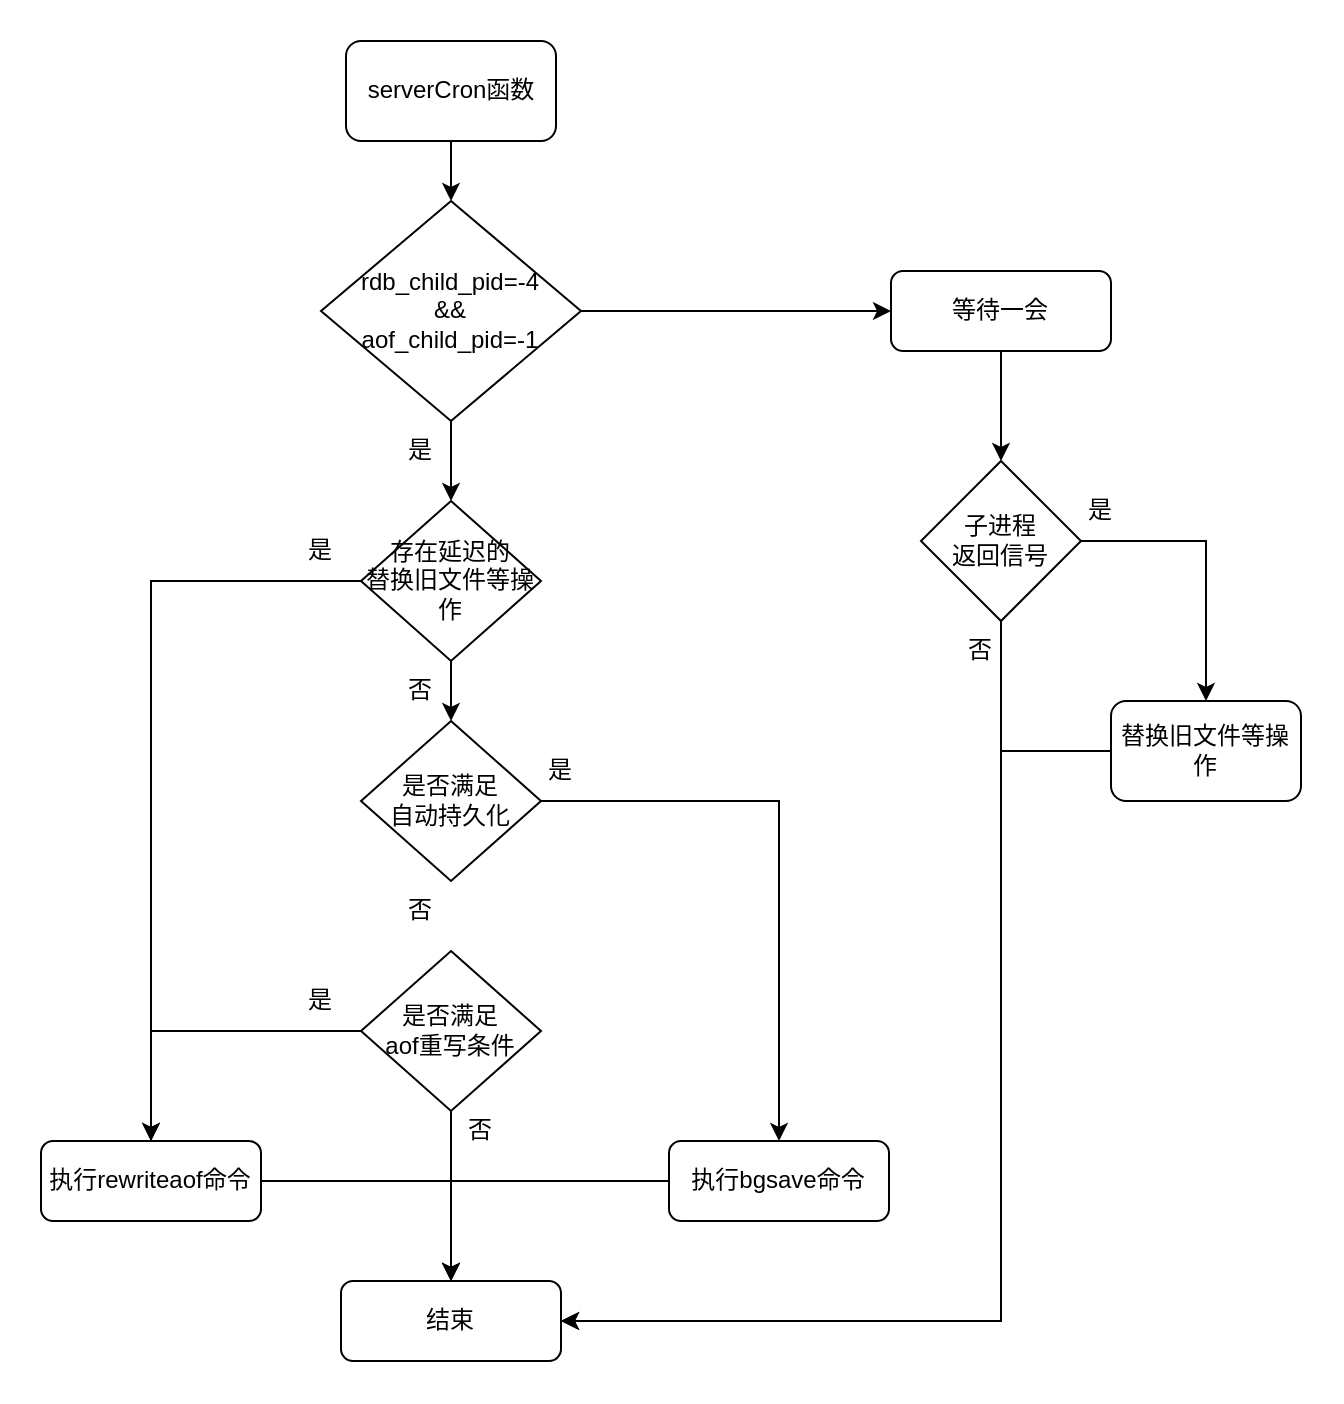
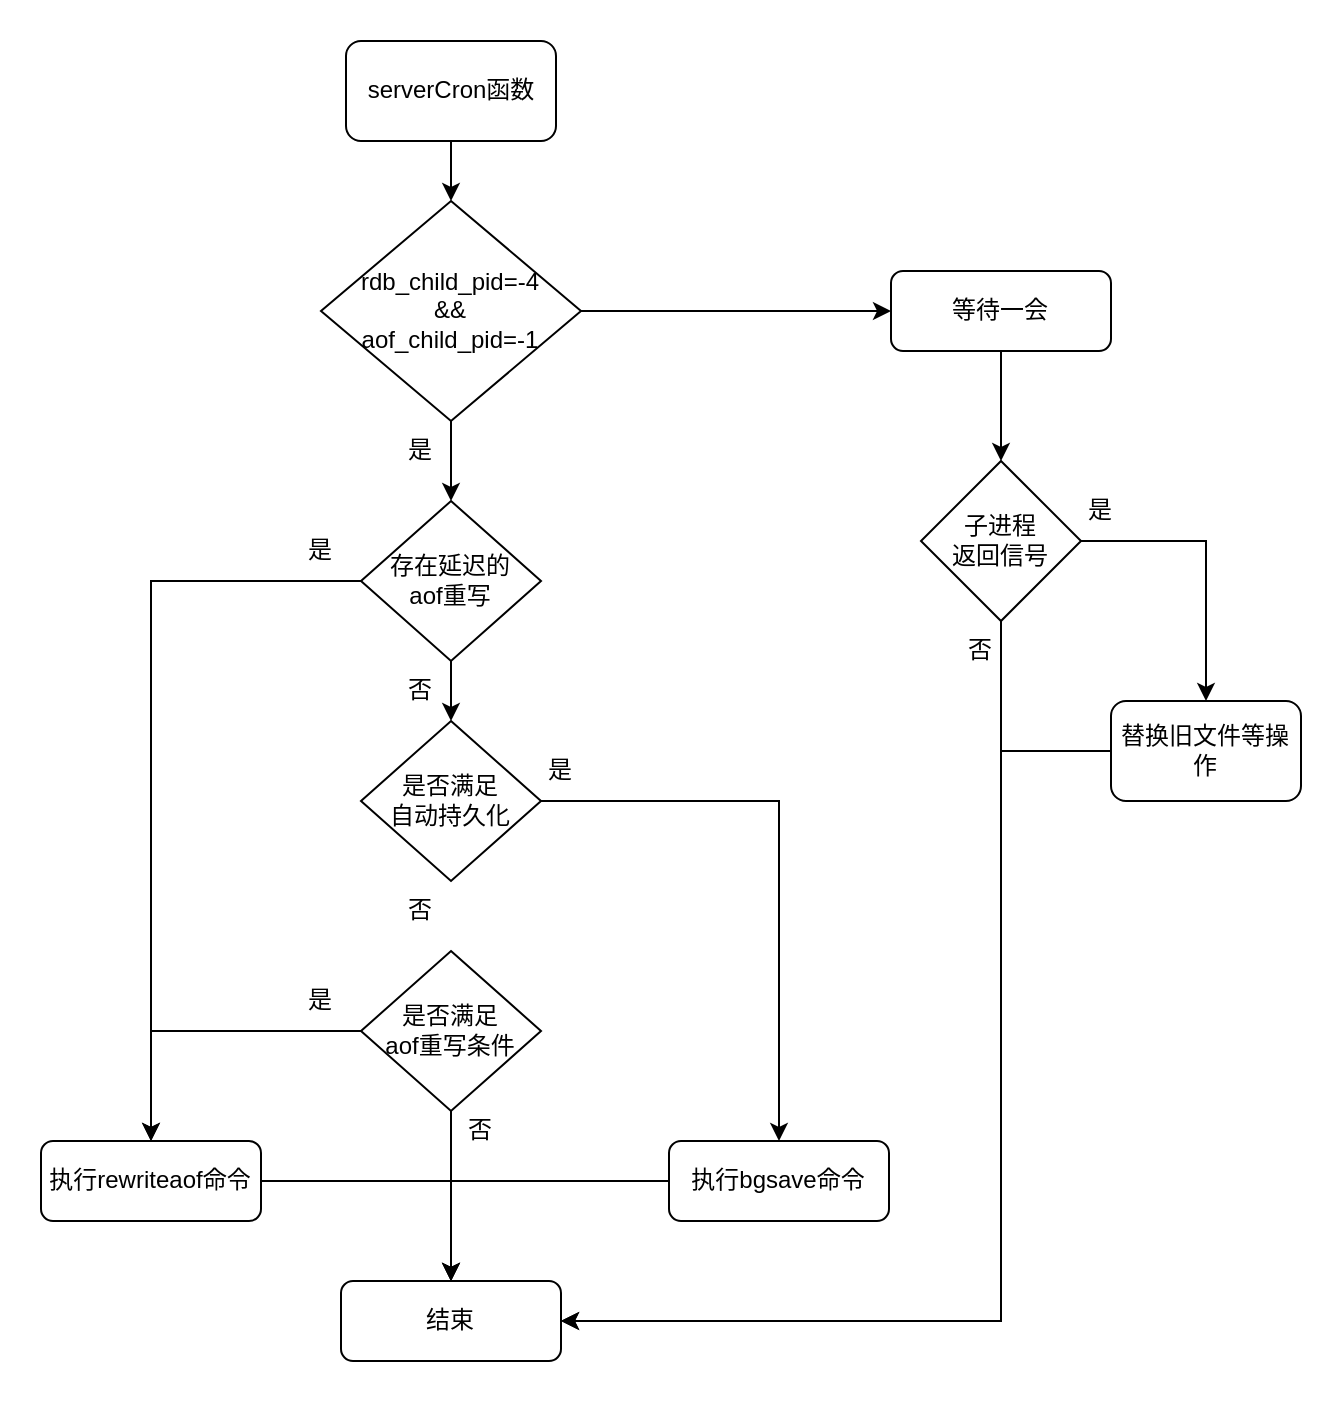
node "存在延迟的 替换旧文件等操作": label "存在延迟的 替换旧文件等操作" -> "存在延迟的 aof重写"
